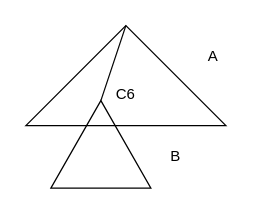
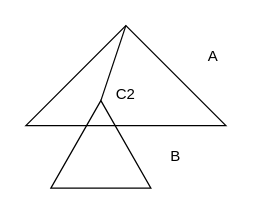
node "C6": label "C6" -> "C2"
